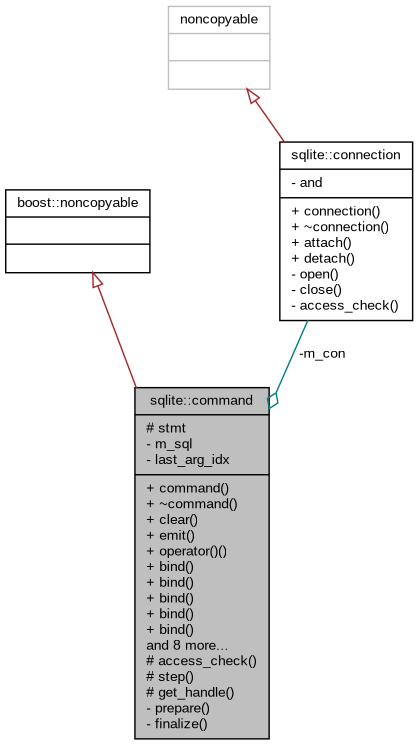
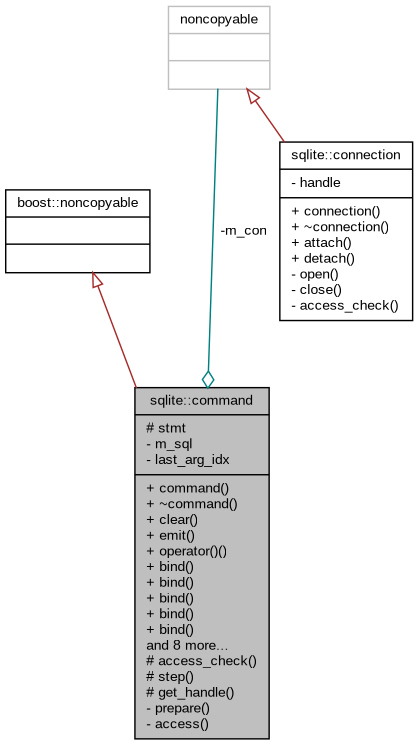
node "sqlite::connection": text "- and" -> "- handle"
edge "sqlite::connection" -> "sqlite::command": now "noncopyable" -> "sqlite::command"
node "sqlite::command": text "- finalize()" -> "- access()"
